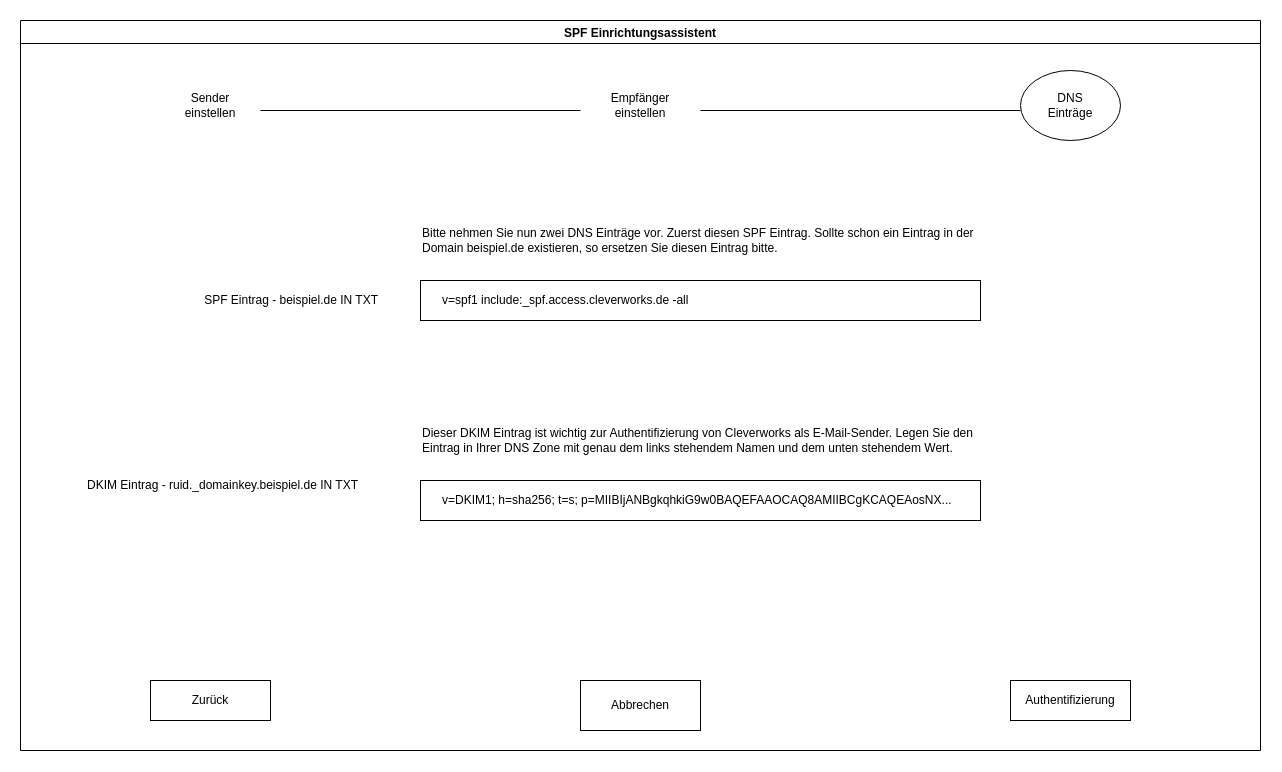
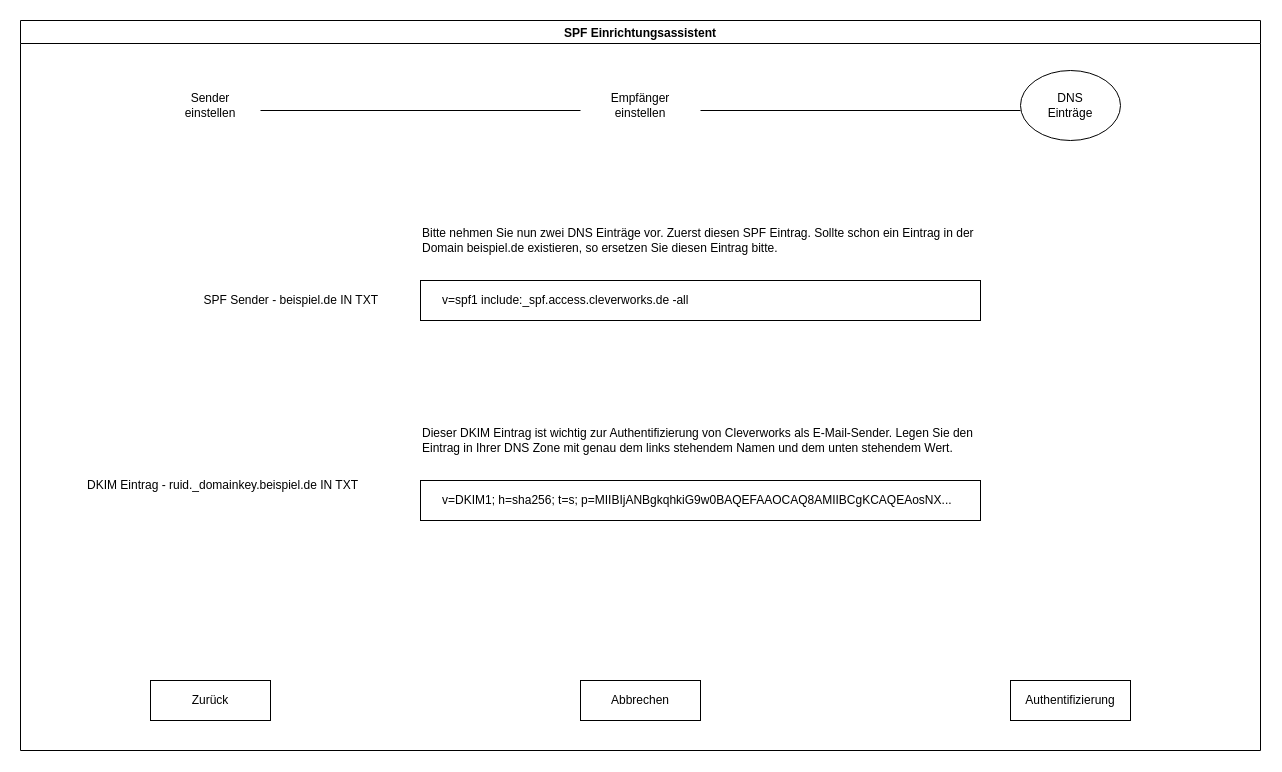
node "SPF Eintrag - beispiel.de IN TXT": label "SPF Eintrag - beispiel.de IN TXT" -> "SPF Sender - beispiel.de IN TXT"
node "Abbrechen": size 120x50 -> 120x40
